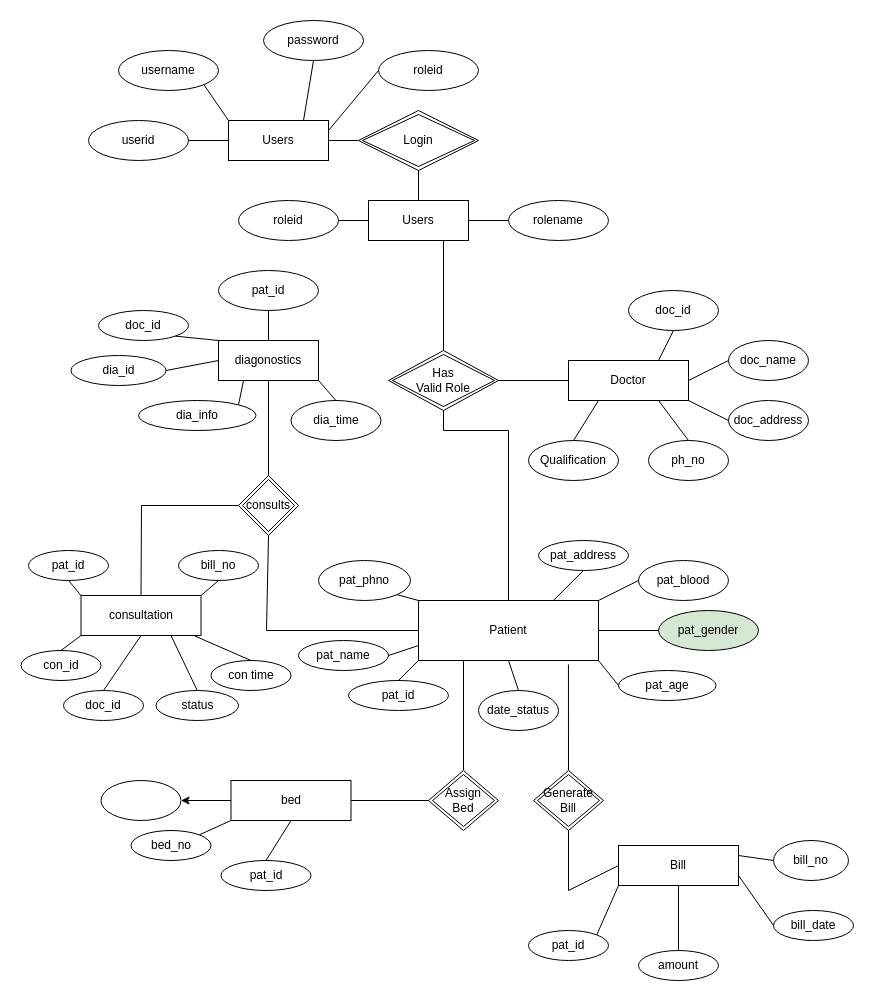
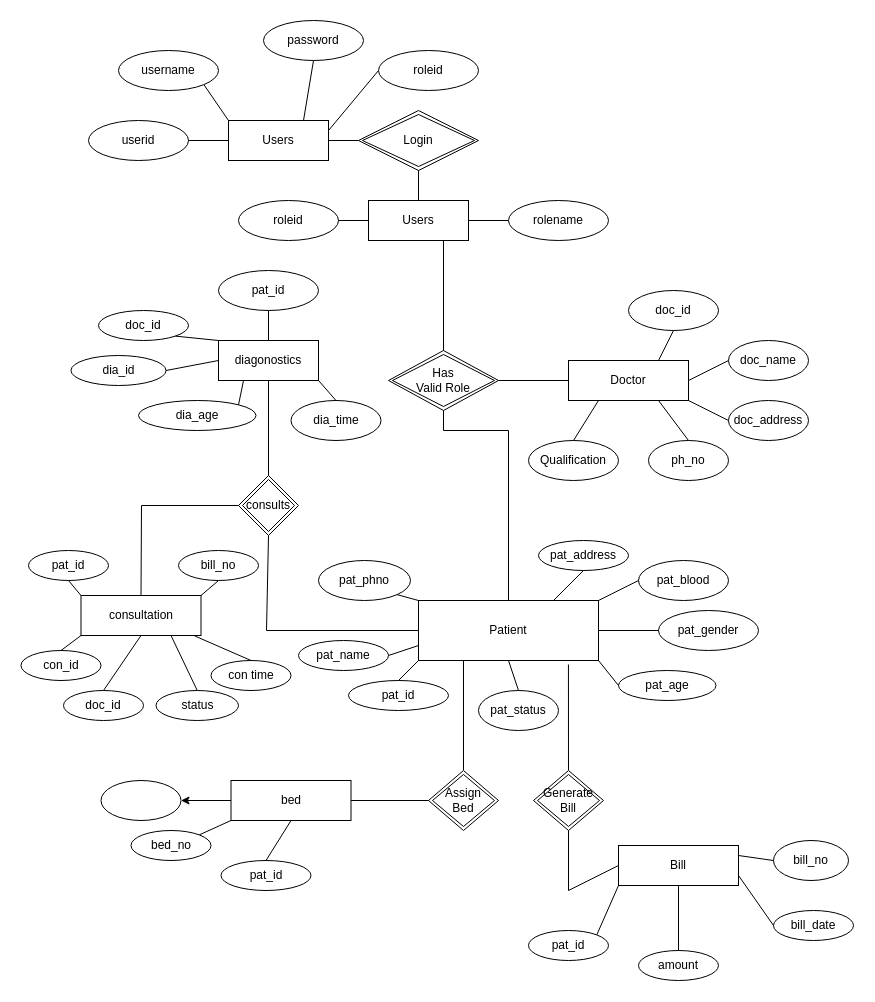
node "dia_info": label "dia_info" -> "dia_age"
node "pat_gender": fillcolor #d5e8d4 -> #ffffff
node "date_status": label "date_status" -> "pat_status"
